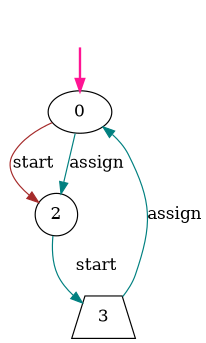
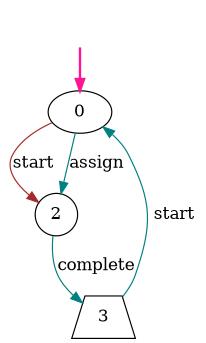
edge "3" -> "0": label "assign" -> "start"
edge "2" -> "3": label "start" -> "complete"
